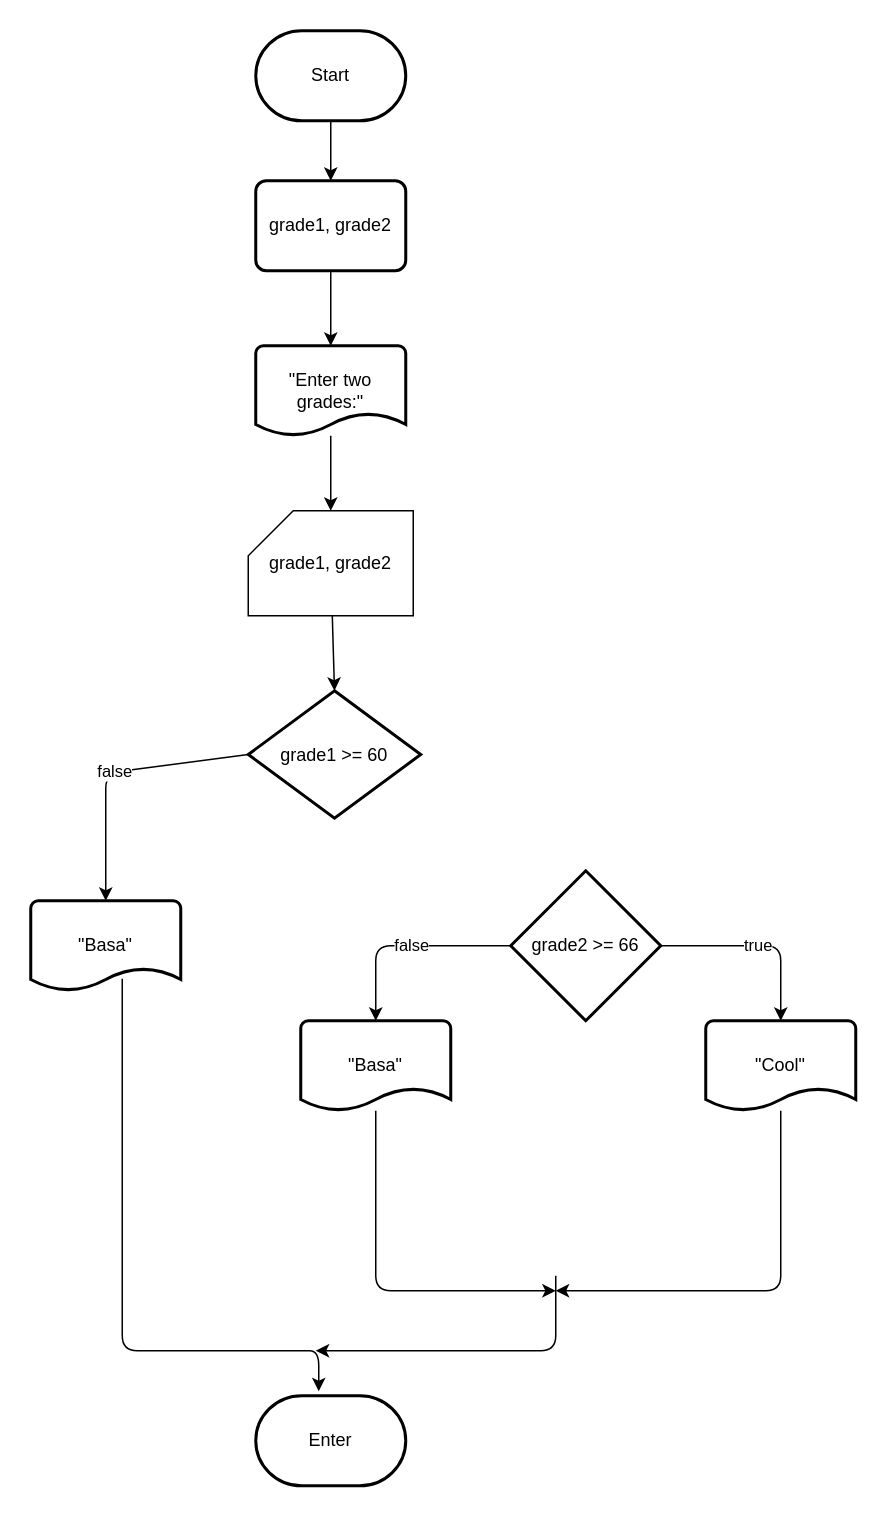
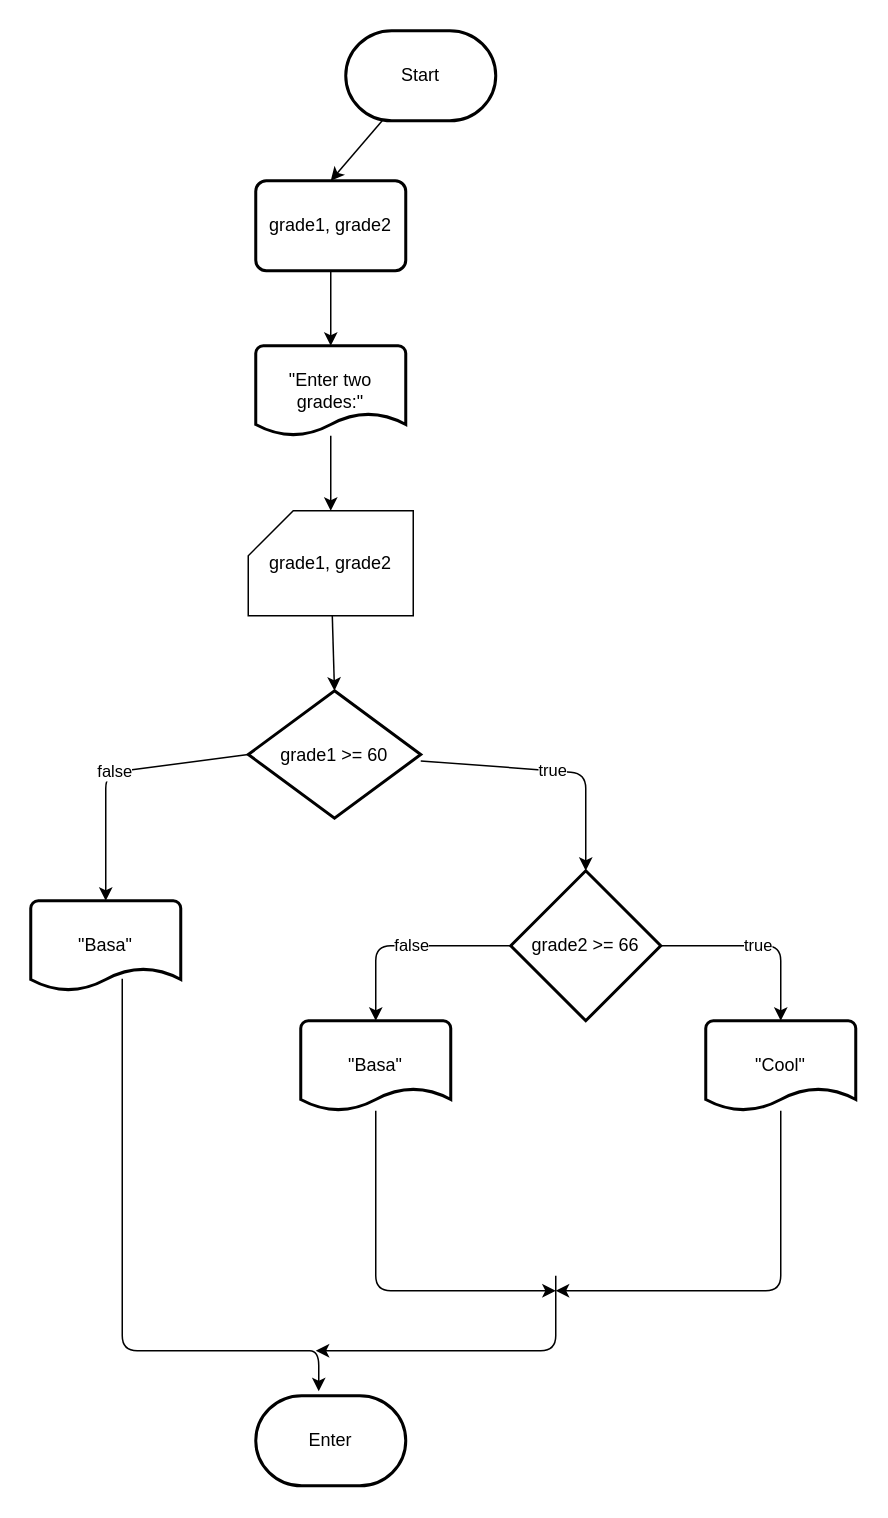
node "Start": moved (331, 76) -> (421, 76)
edge "grade1 >= 60" -> "grade2 >= 66": added, label "true"
